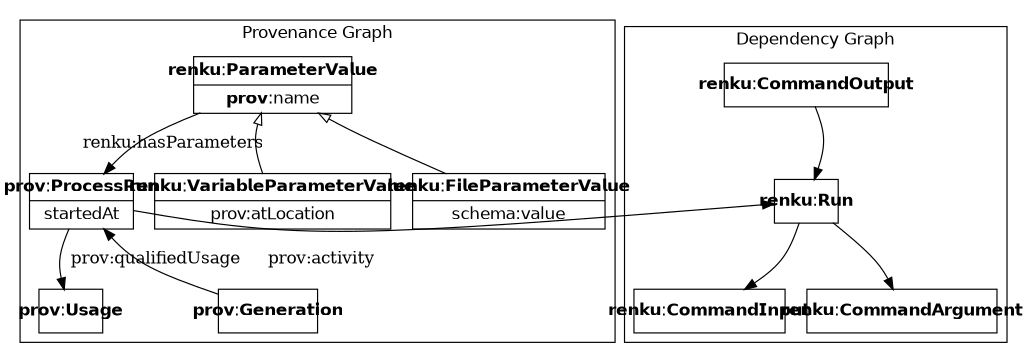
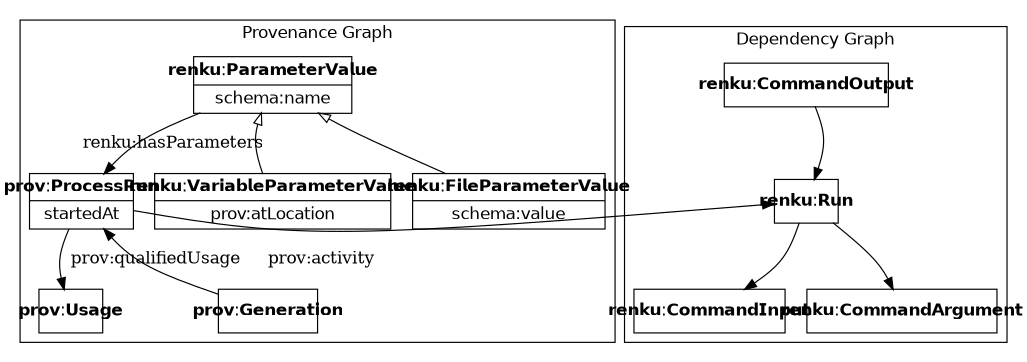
node "𝗿𝗲𝗻𝗸𝘂:𝗣𝗮𝗿𝗮𝗺𝗲𝘁𝗲𝗿𝗩𝗮𝗹𝘂𝗲": text "𝗽𝗿𝗼𝘃:name" -> "schema:name"
